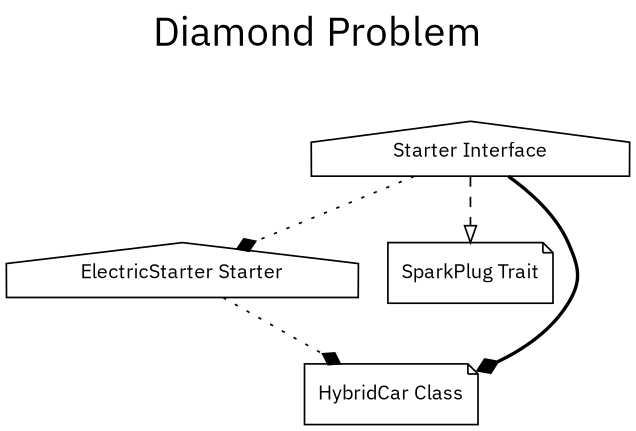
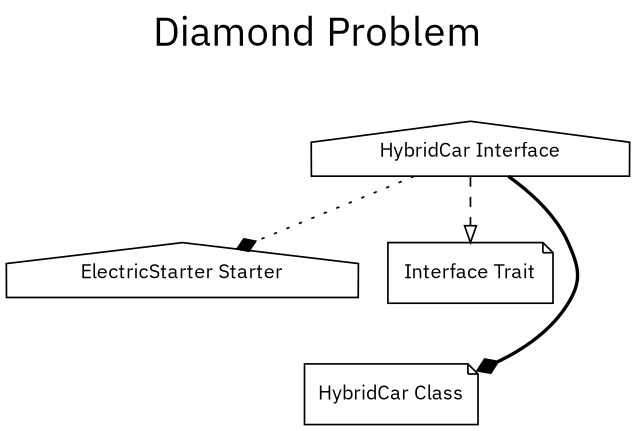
node "Starter Interface": label "Starter Interface" -> "HybridCar Interface"
node "SparkPlug Trait": label "SparkPlug Trait" -> "Interface Trait"
edge "ElectricStarter Starter" -> "HybridCar Class": removed
